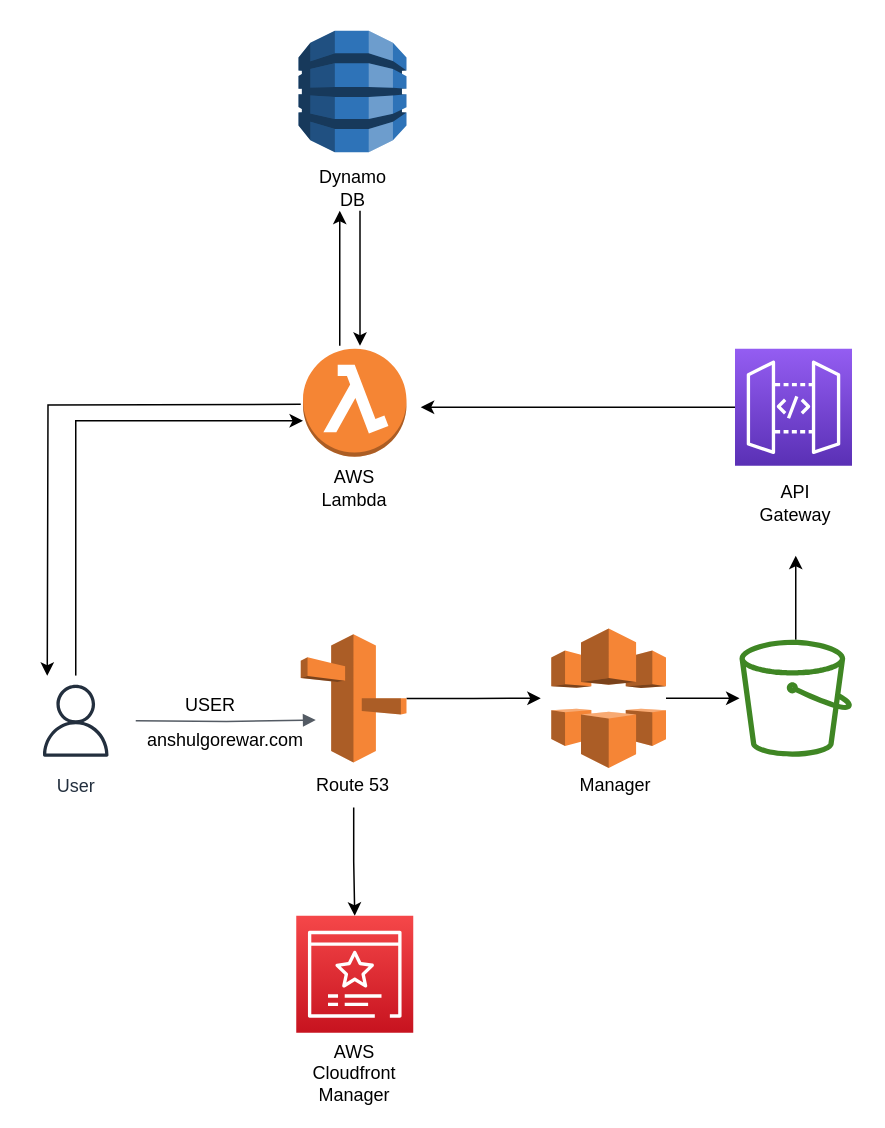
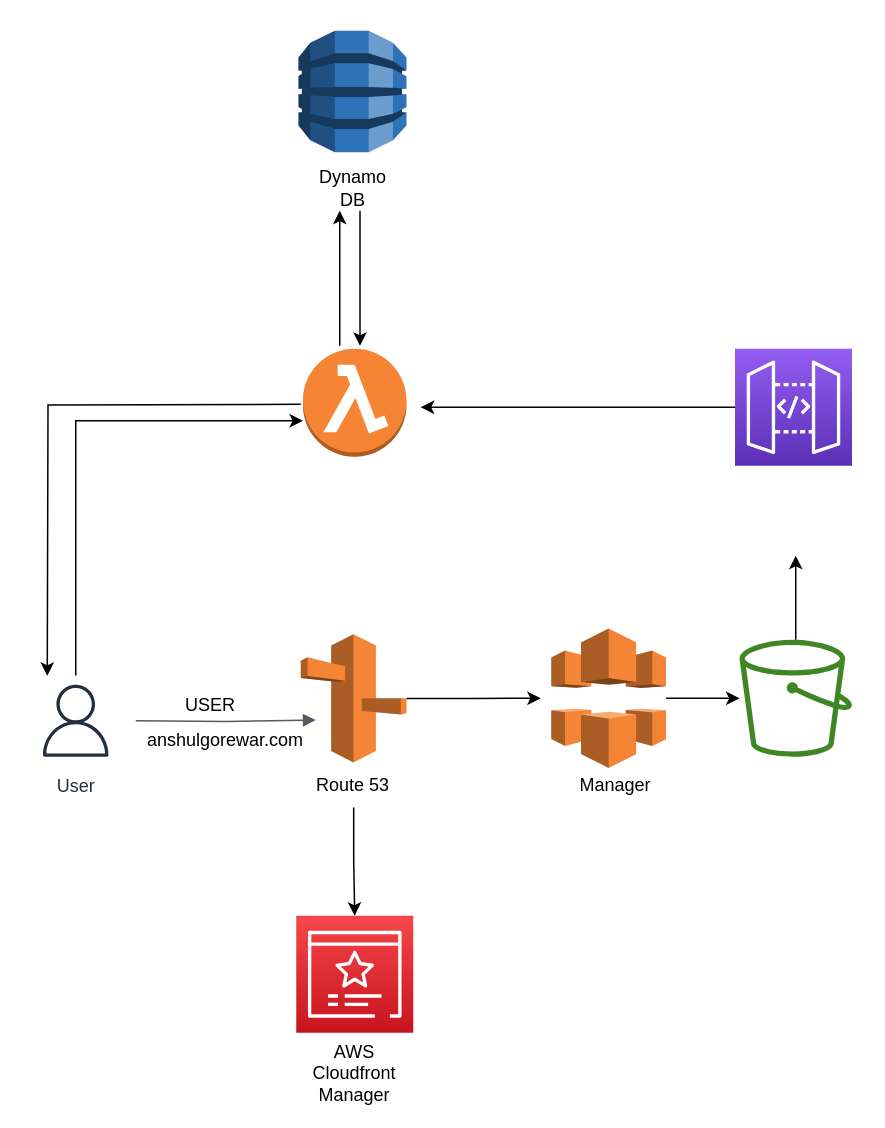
node "AWS Lambda": removed
node "API Gateway": removed
